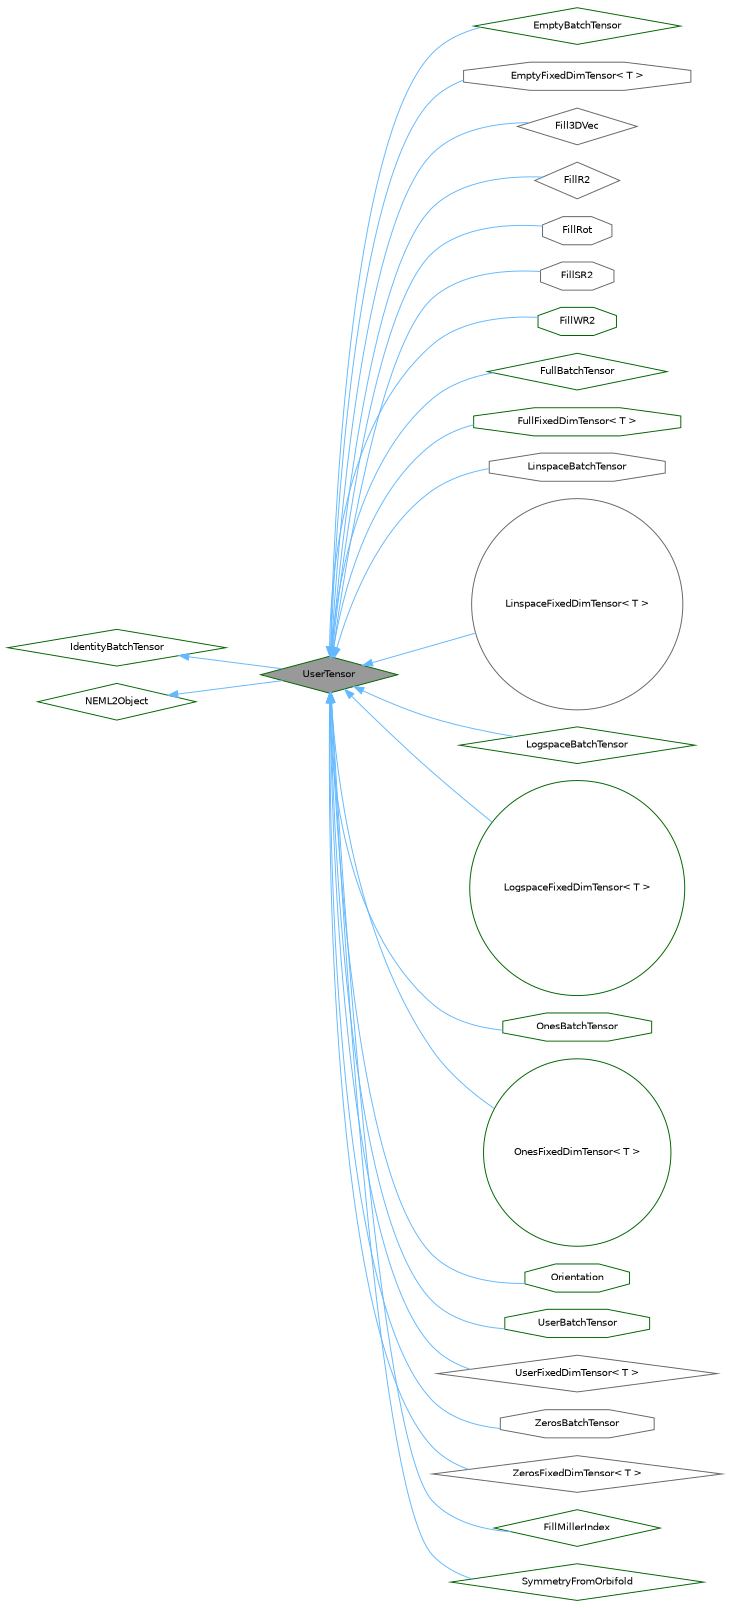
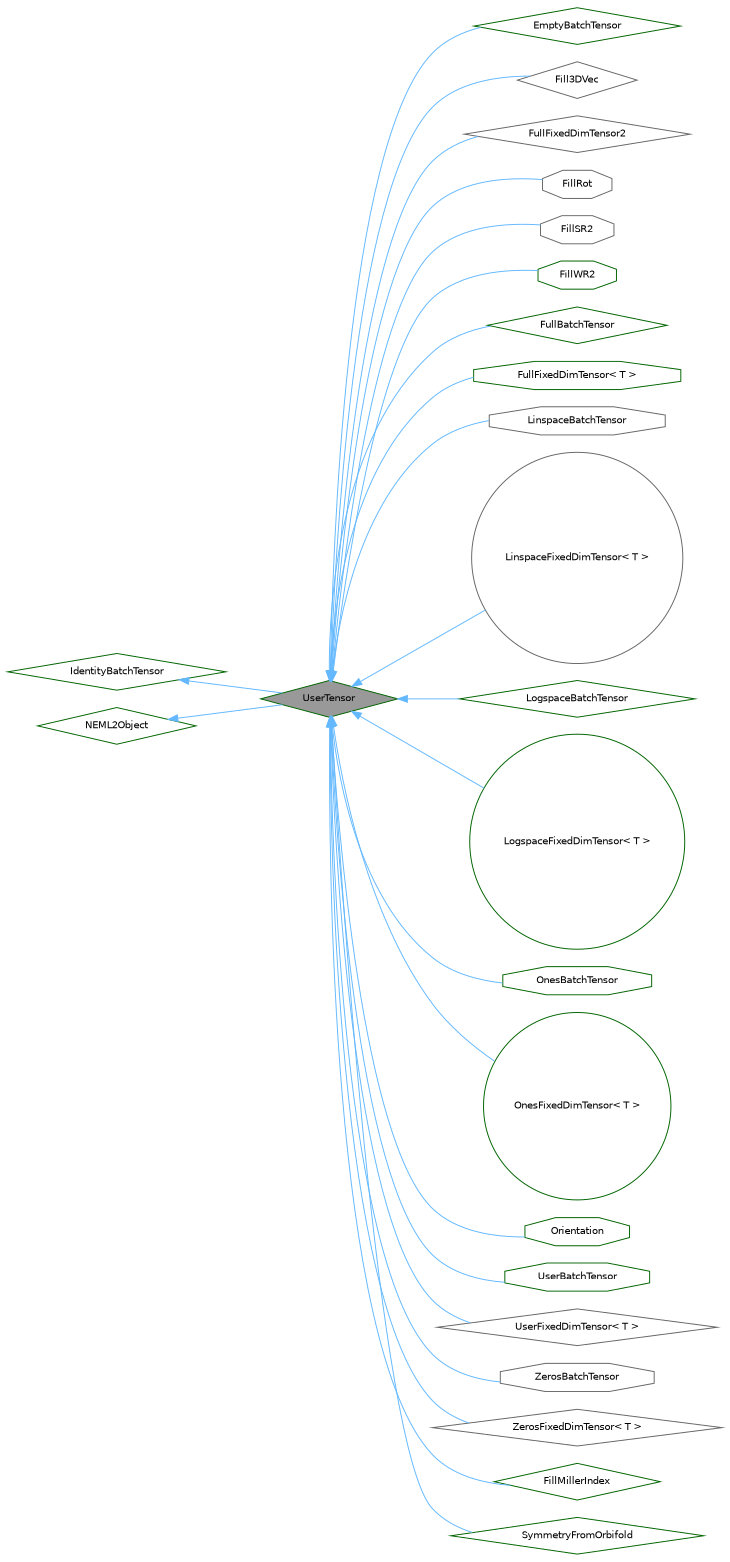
node "EmptyFixedDimTensor< T >": removed
node "FillR2": label "FillR2" -> "FullFixedDimTensor2"
